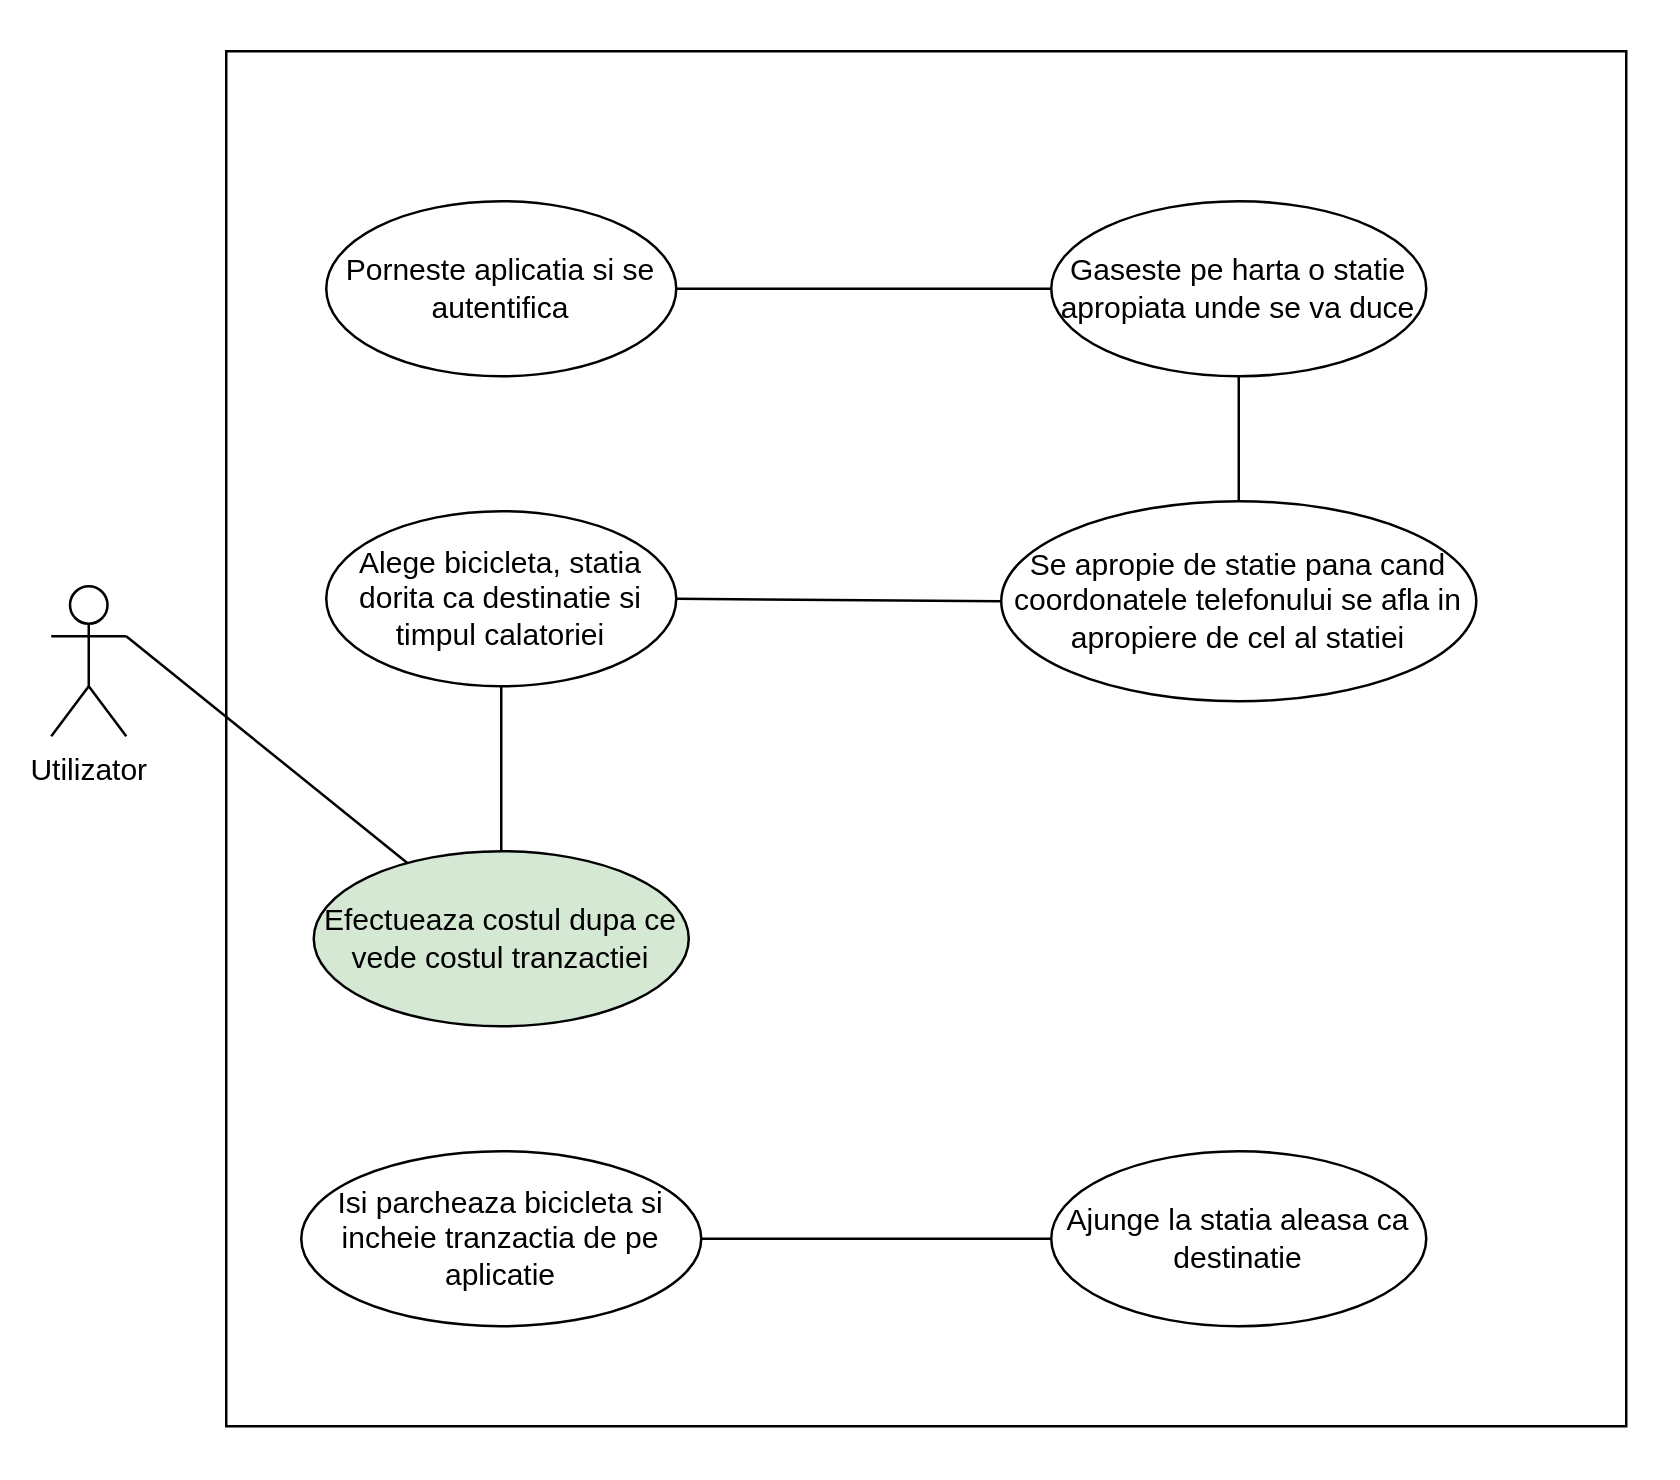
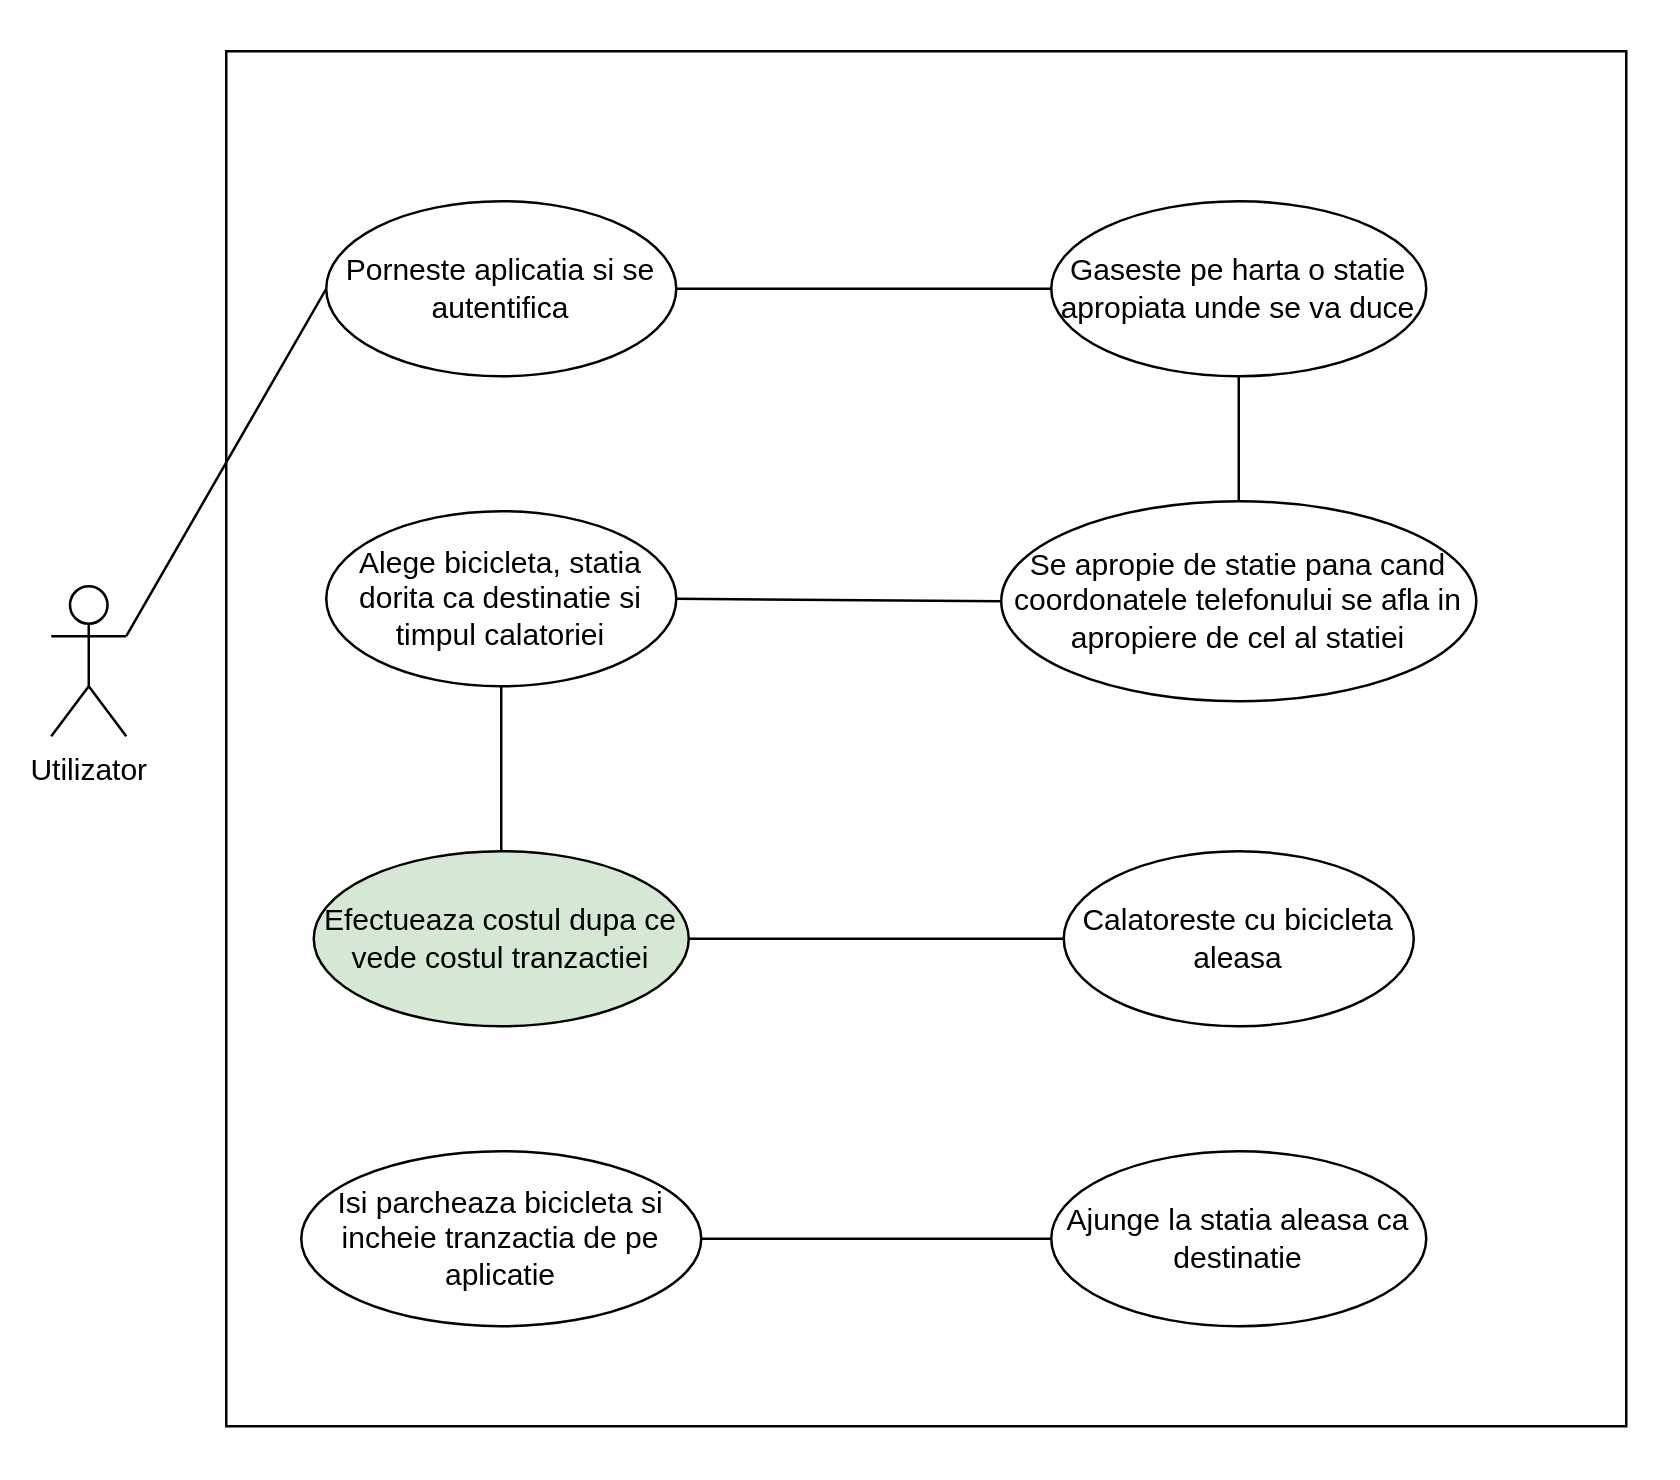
edge "Utilizator" -- "Efectueaza costul dupa ce vede costul tranzactiei": now "Utilizator" -- "Porneste aplicatia si se autentifica"
edge "Efectueaza costul dupa ce vede costul tranzactiei" -- "Calatoreste cu bicicleta aleasa": added
node "Calatoreste cu bicicleta aleasa": added
